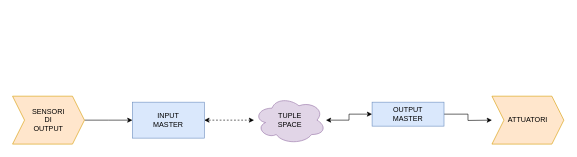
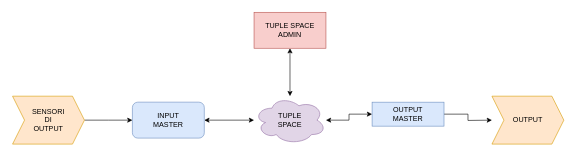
node "TUPLE SPACE ADMIN": added
edge "TUPLE SPACE ADMIN" -- "TUPLE SPACE": added
node "INPUT MASTER": shape rectangle -> rounded rectangle
edge "INPUT MASTER" -- "TUPLE SPACE": style dashed -> solid
node "ATTUATORI": label "ATTUATORI" -> "OUTPUT"
